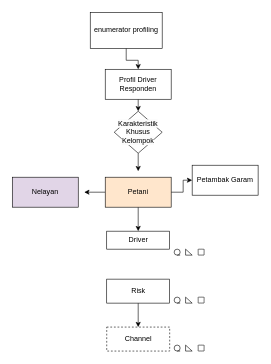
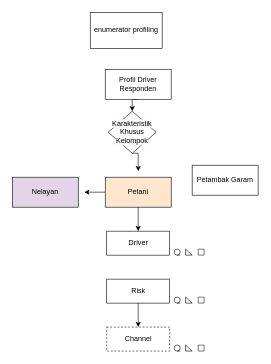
edge "enumerator profiling" -> "Profil Driver Responden": removed
node "Karakteristik Khusus Kelompok": moved (138, 132) -> (132, 132)
edge "Petani" -> "Petambak Garam": removed
node "Driver": size 63x18 -> 63x24
